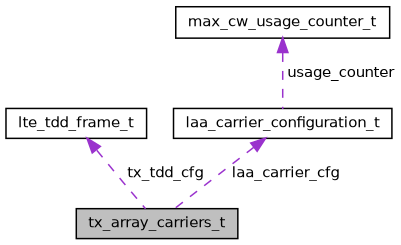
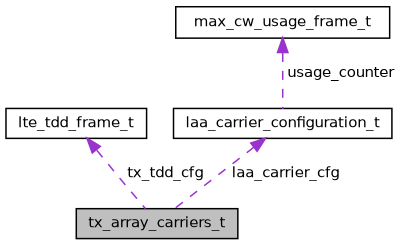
node "max_cw_usage_counter_t": label "max_cw_usage_counter_t" -> "max_cw_usage_frame_t"
